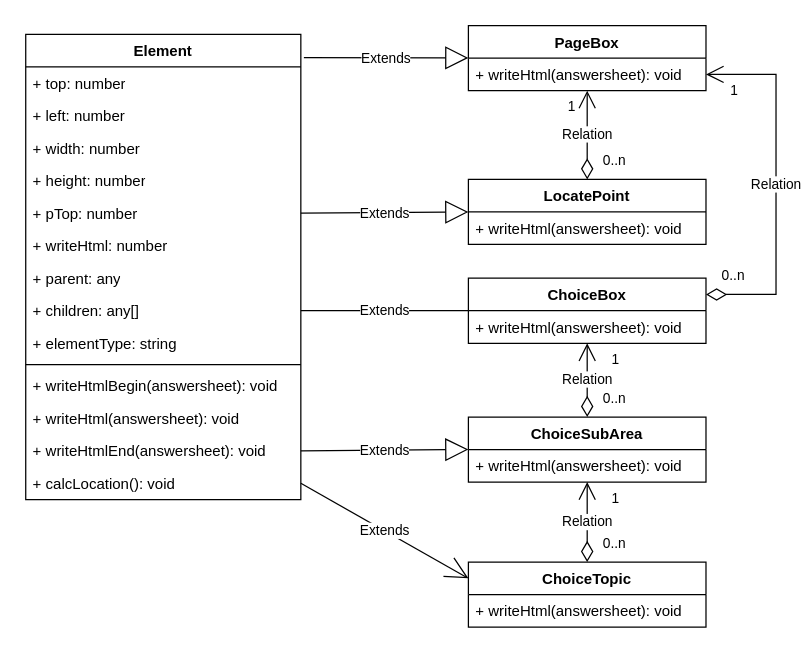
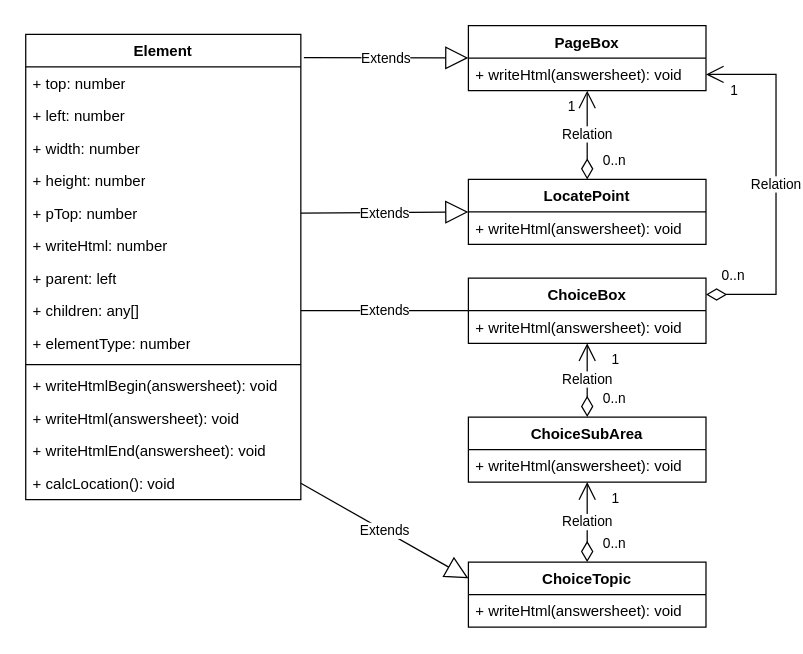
node "+ parent: any": label "+ parent: any" -> "+ parent: left"
node "+ elementType: string": label "+ elementType: string" -> "+ elementType: number"
edge "+ writeHtmlEnd(answersheet): void" -> "ChoiceSubArea": removed, label "Extends"
edge "+ calcLocation(): void" -> "ChoiceTopic": arrowhead open -> block
